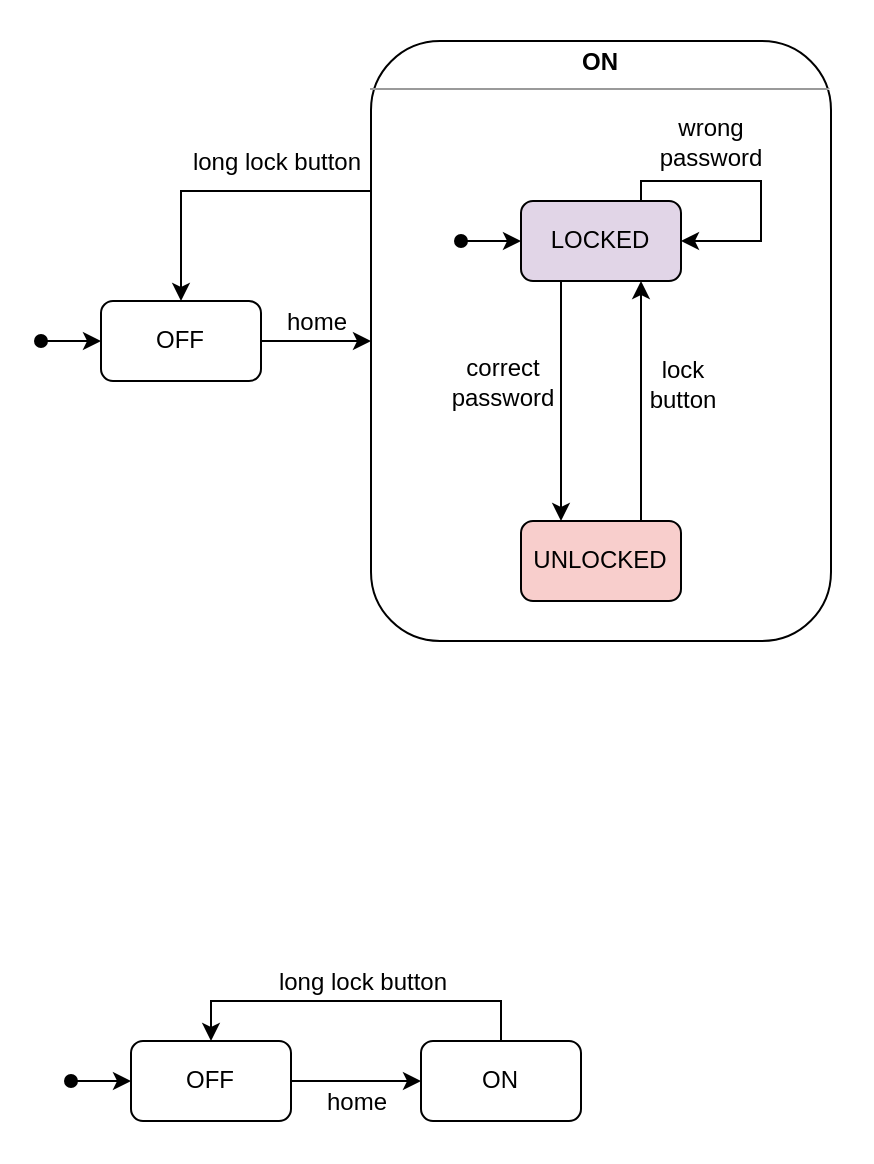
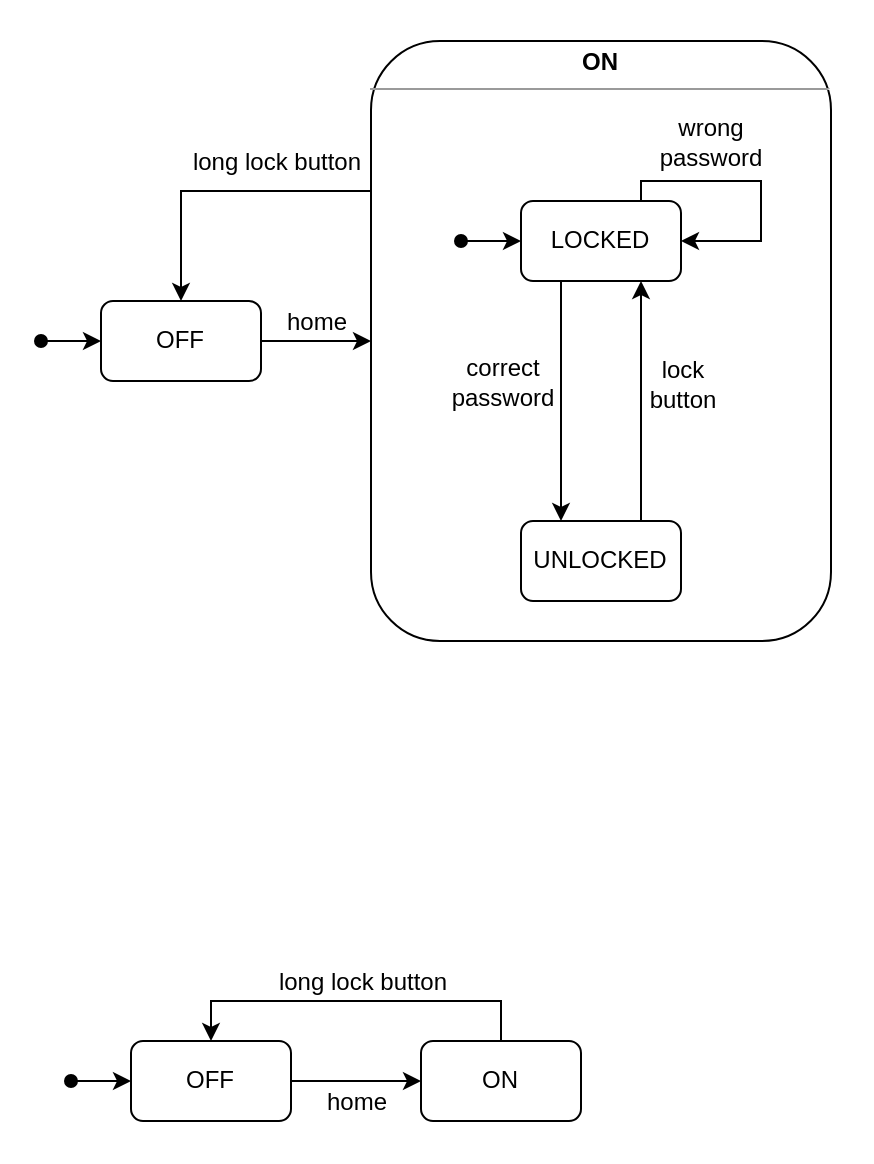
node "LOCKED": fillcolor #e1d5e7 -> #ffffff
node "UNLOCKED": fillcolor #f8cecc -> #ffffff
